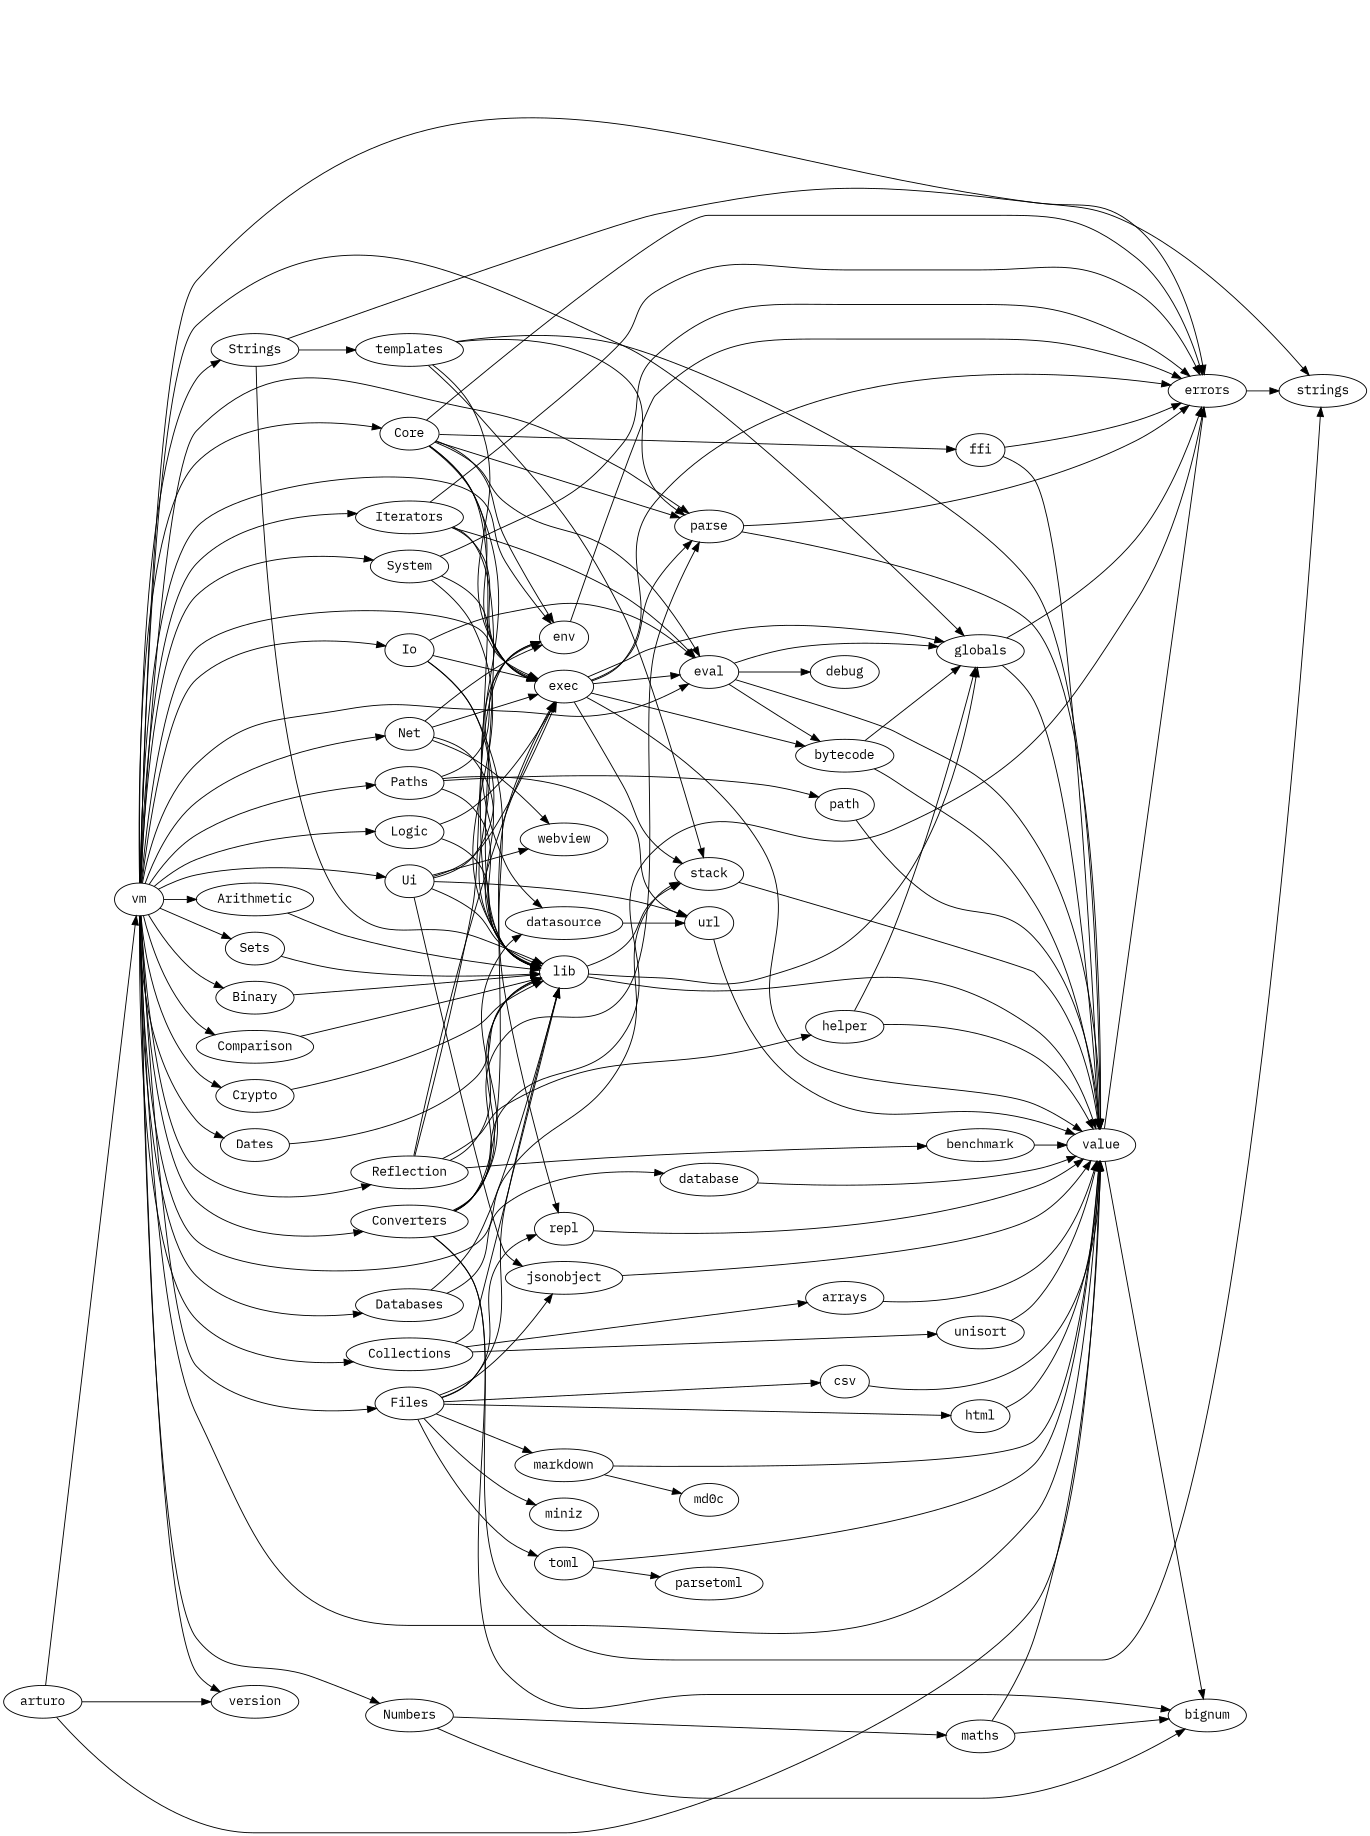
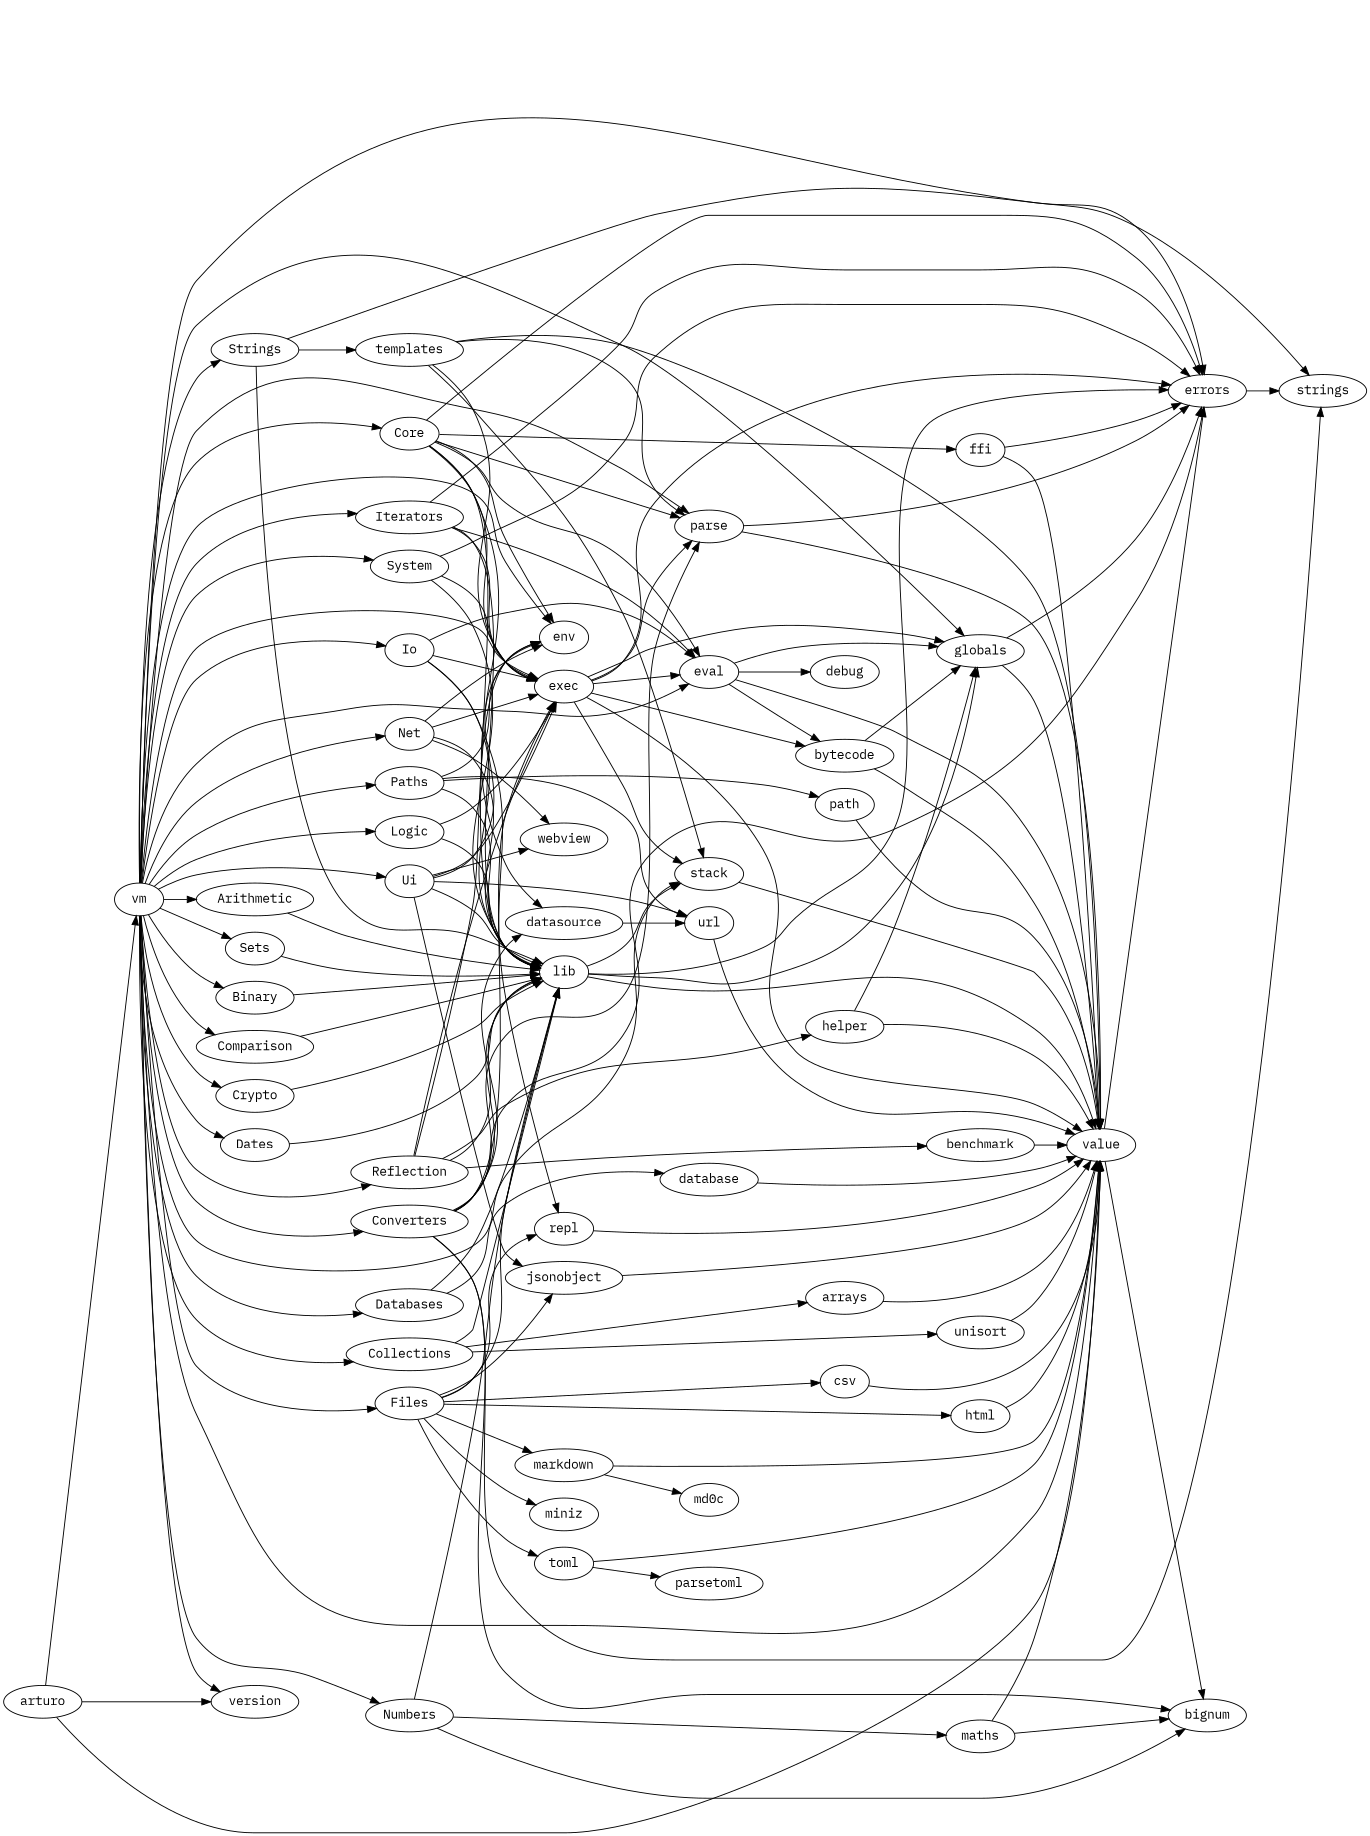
edge "env" -> "errors": now "lib" -> "errors"
edge "Numbers" -> "lib": added
